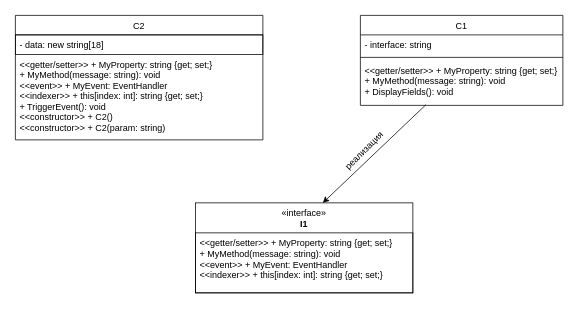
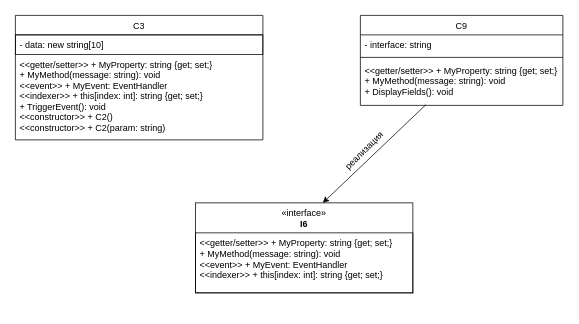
node "C2": label "C2" -> "C3"
node "C1": label "C1" -> "C9"
node "- data: new string[18]": label "- data: new string[18]" -> "- data: new string[10]"
node "«interface» I1": label "«interface» I1" -> "«interface» I6"
